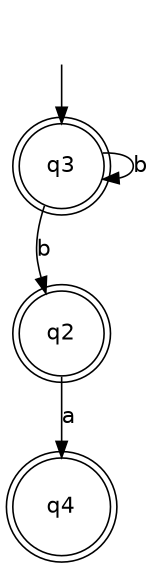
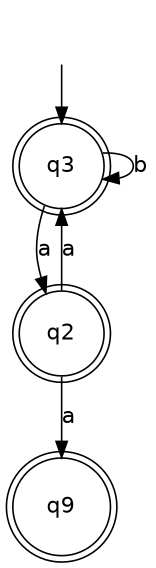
edge "q3" -> "q2": label "b" -> "a"
edge "q2" -> "q3": added, label "a"
node "q4": label "q4" -> "q9"
